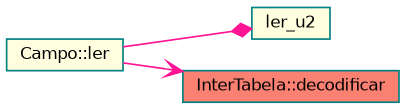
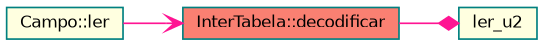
edge "Campo::ler" -> "ler_u2": now "InterTabela::decodificar" -> "ler_u2"
